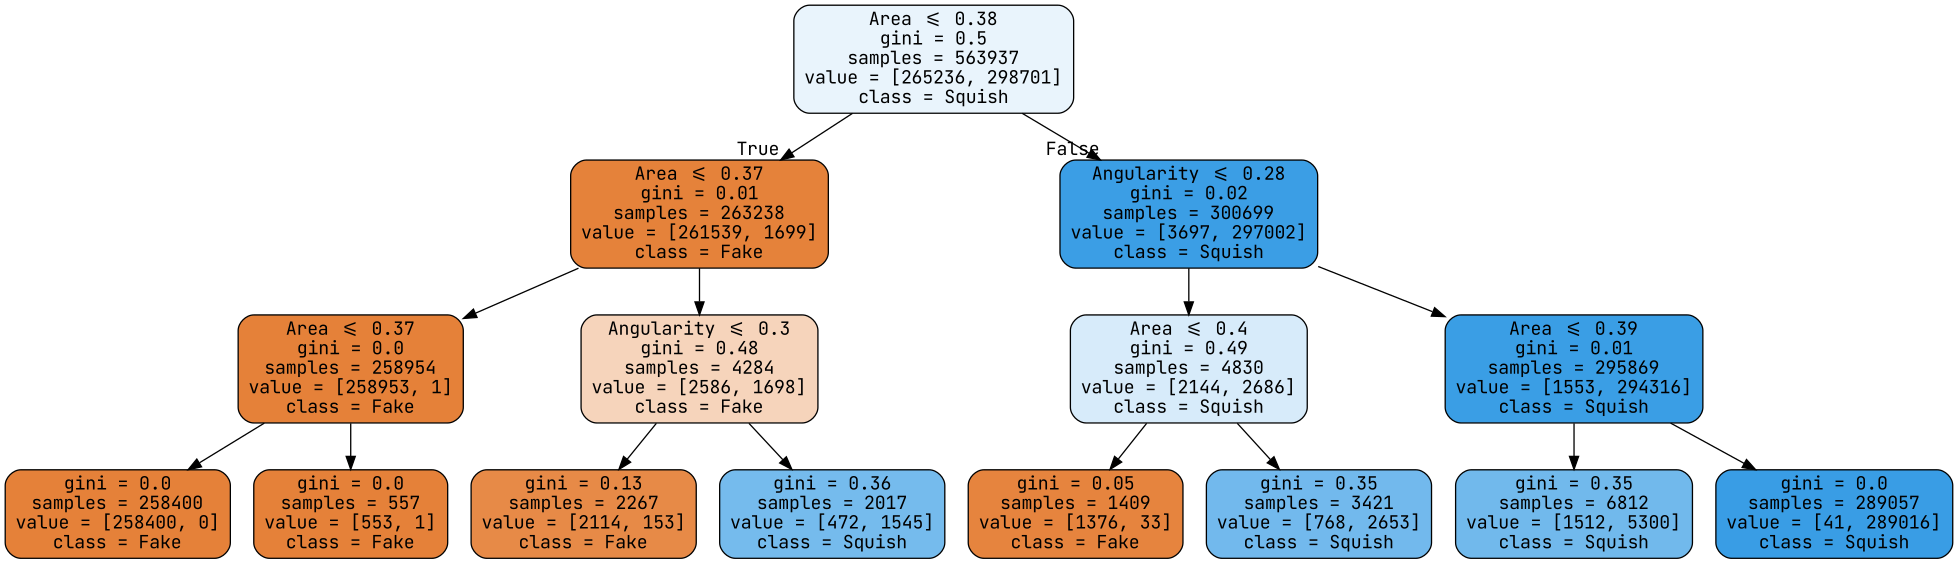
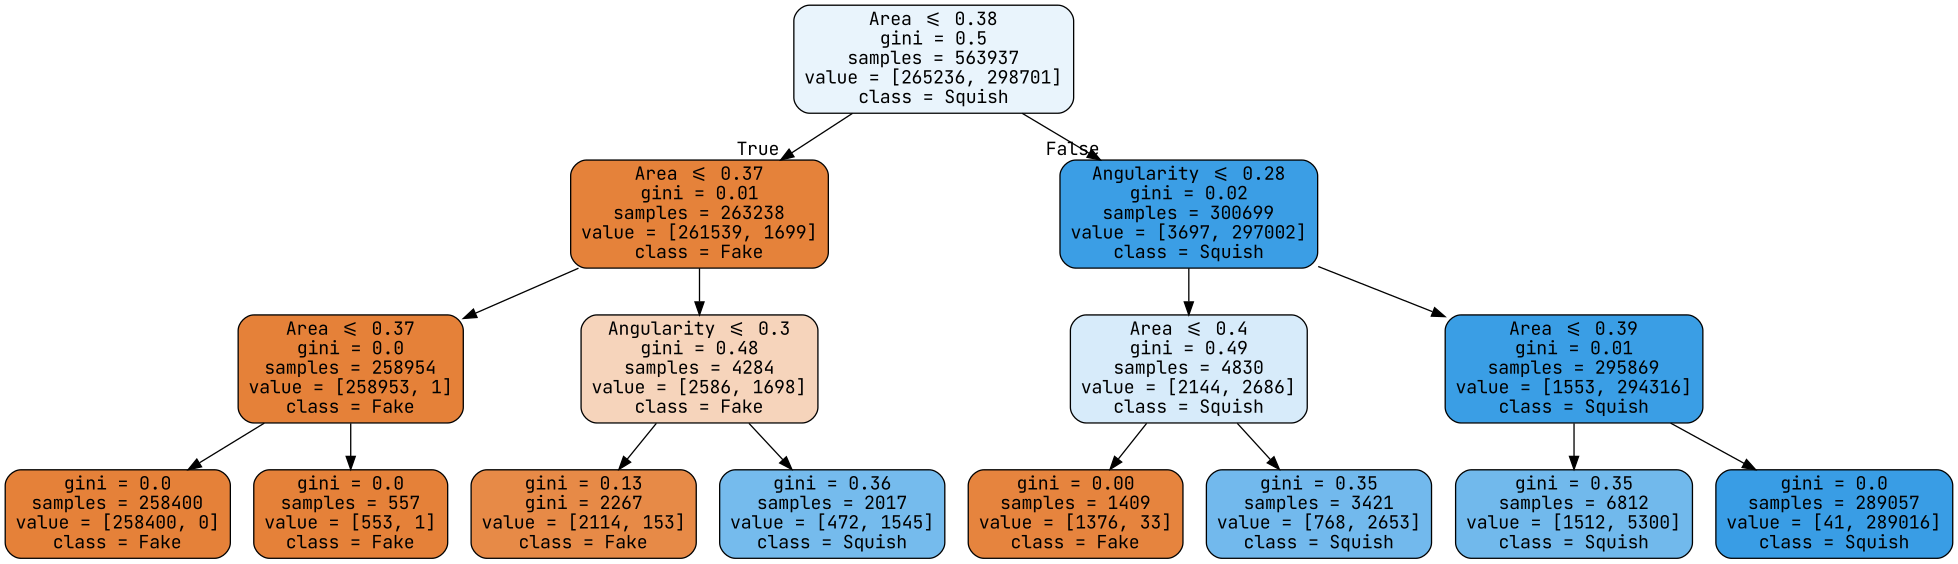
node "gini = 0.13 samples = 2267 value = [2114, 153] class = Fake": label "gini = 0.13 samples = 2267 value = [2114, 153] class = Fake" -> "gini = 0.13 gini = 2267 value = [2114, 153] class = Fake"
node "gini = 0.05 samples = 1409 value = [1376, 33] class = Fake": label "gini = 0.05 samples = 1409 value = [1376, 33] class = Fake" -> "gini = 0.00 samples = 1409 value = [1376, 33] class = Fake"
